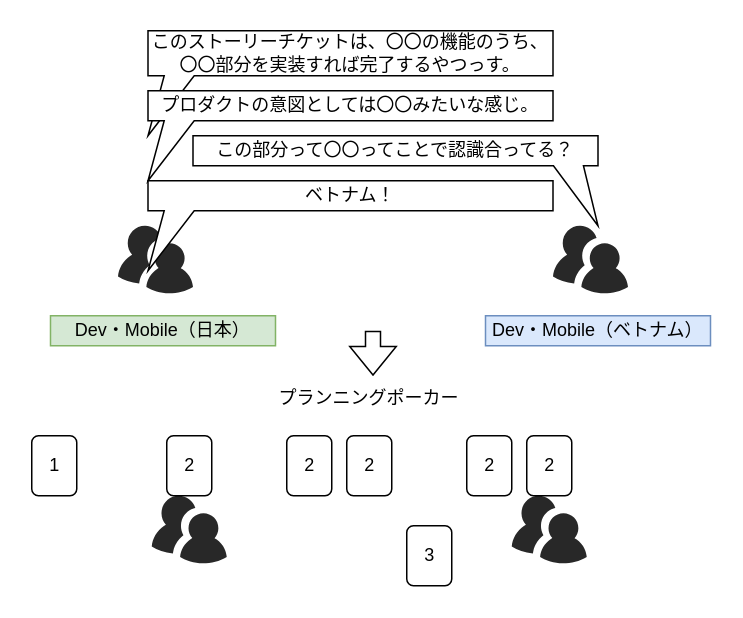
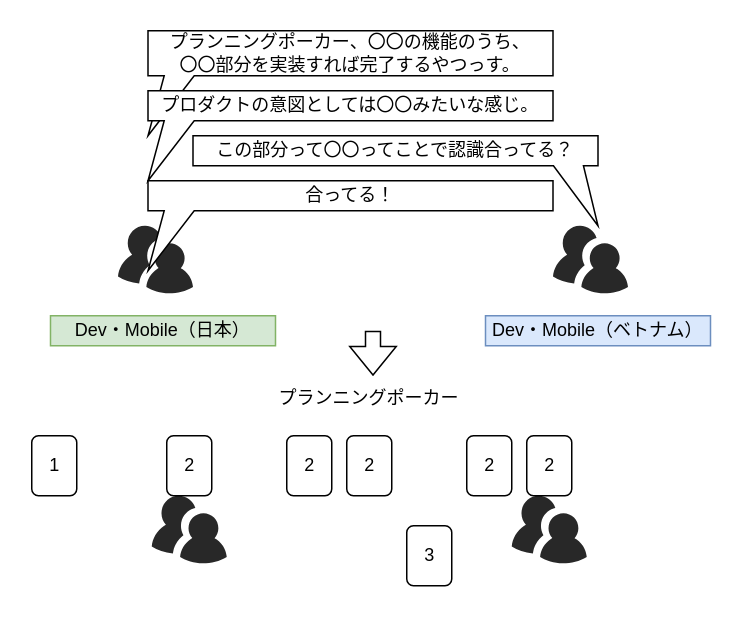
node "このストーリーチケットは、〇〇の機能のうち、 〇〇部分を実装すれば完了するやつっす。": label "このストーリーチケットは、〇〇の機能のうち、 〇〇部分を実装すれば完了するやつっす。" -> "プランニングポーカー、〇〇の機能のうち、 〇〇部分を実装すれば完了するやつっす。"
node "ベトナム！": label "ベトナム！" -> "合ってる！"
